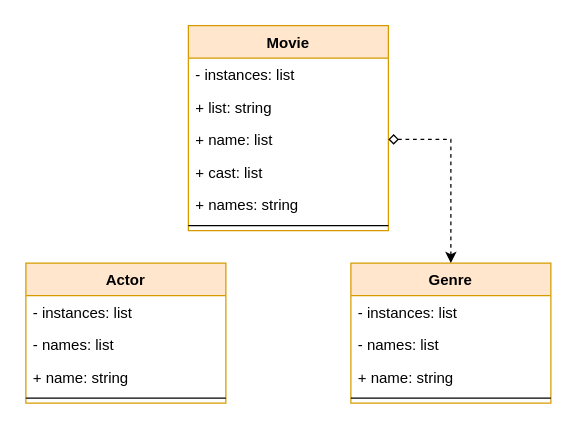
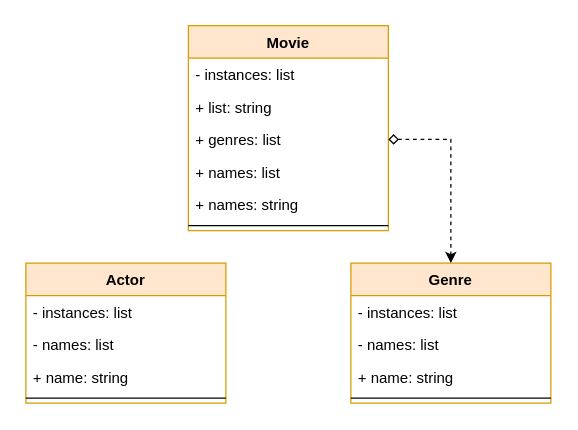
node "+ name: list": label "+ name: list" -> "+ genres: list"
node "+ cast: list": label "+ cast: list" -> "+ names: list"
